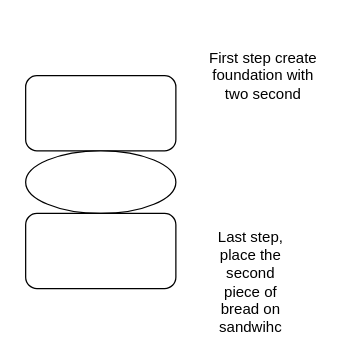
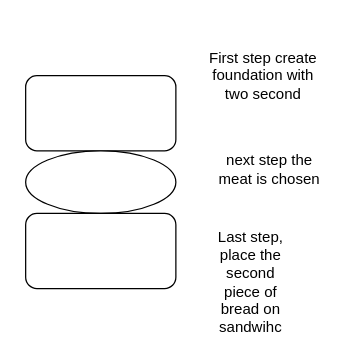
node "next step the meat is chosen": added
